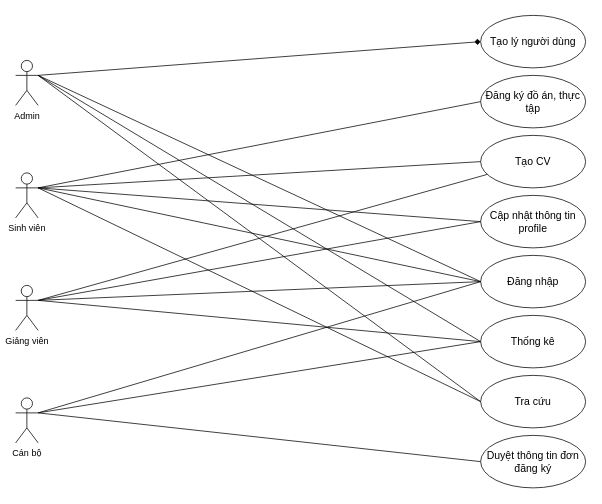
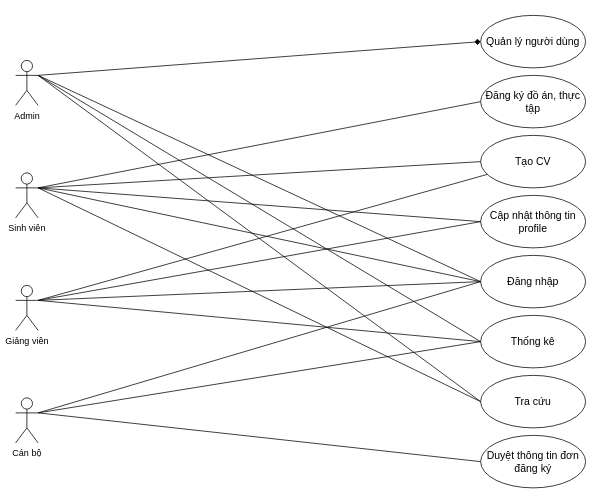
node "Tạo lý người dùng": label "Tạo lý người dùng" -> "Quản lý người dùng"
